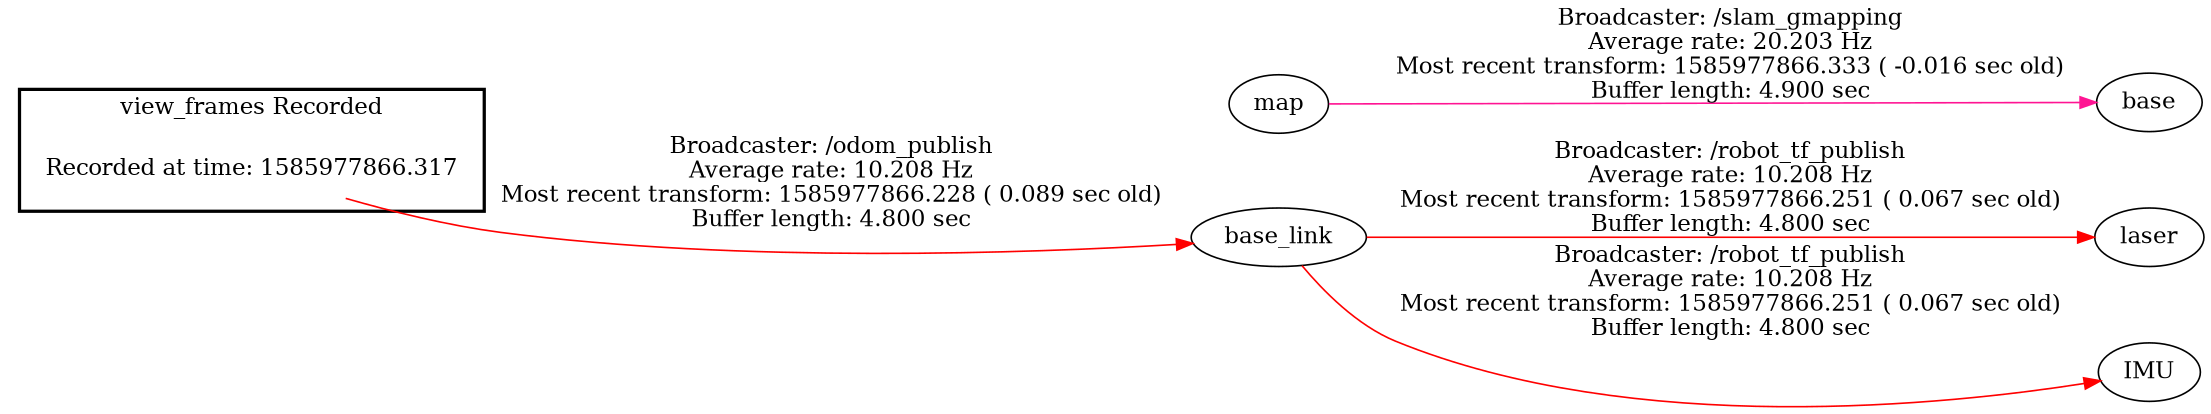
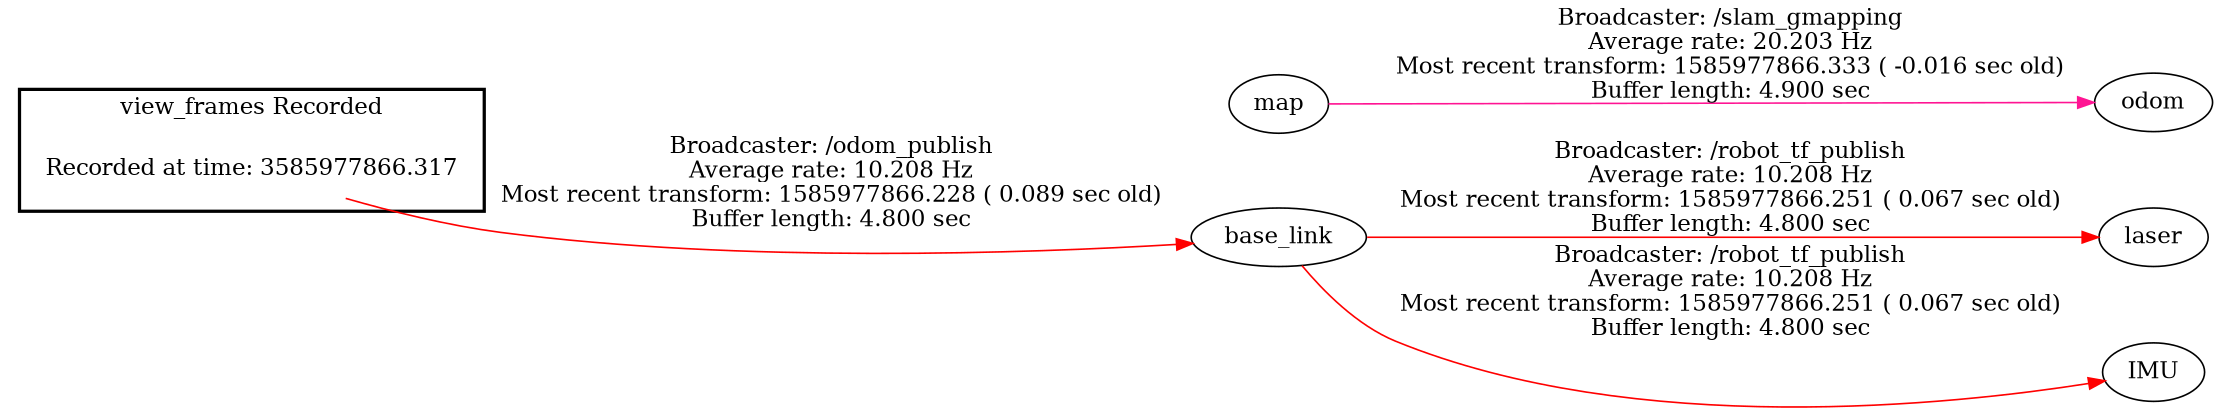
node "base": label "base" -> "odom"
node "Recorded at time: 1585977866.317": label "Recorded at time: 1585977866.317" -> "Recorded at time: 3585977866.317"
